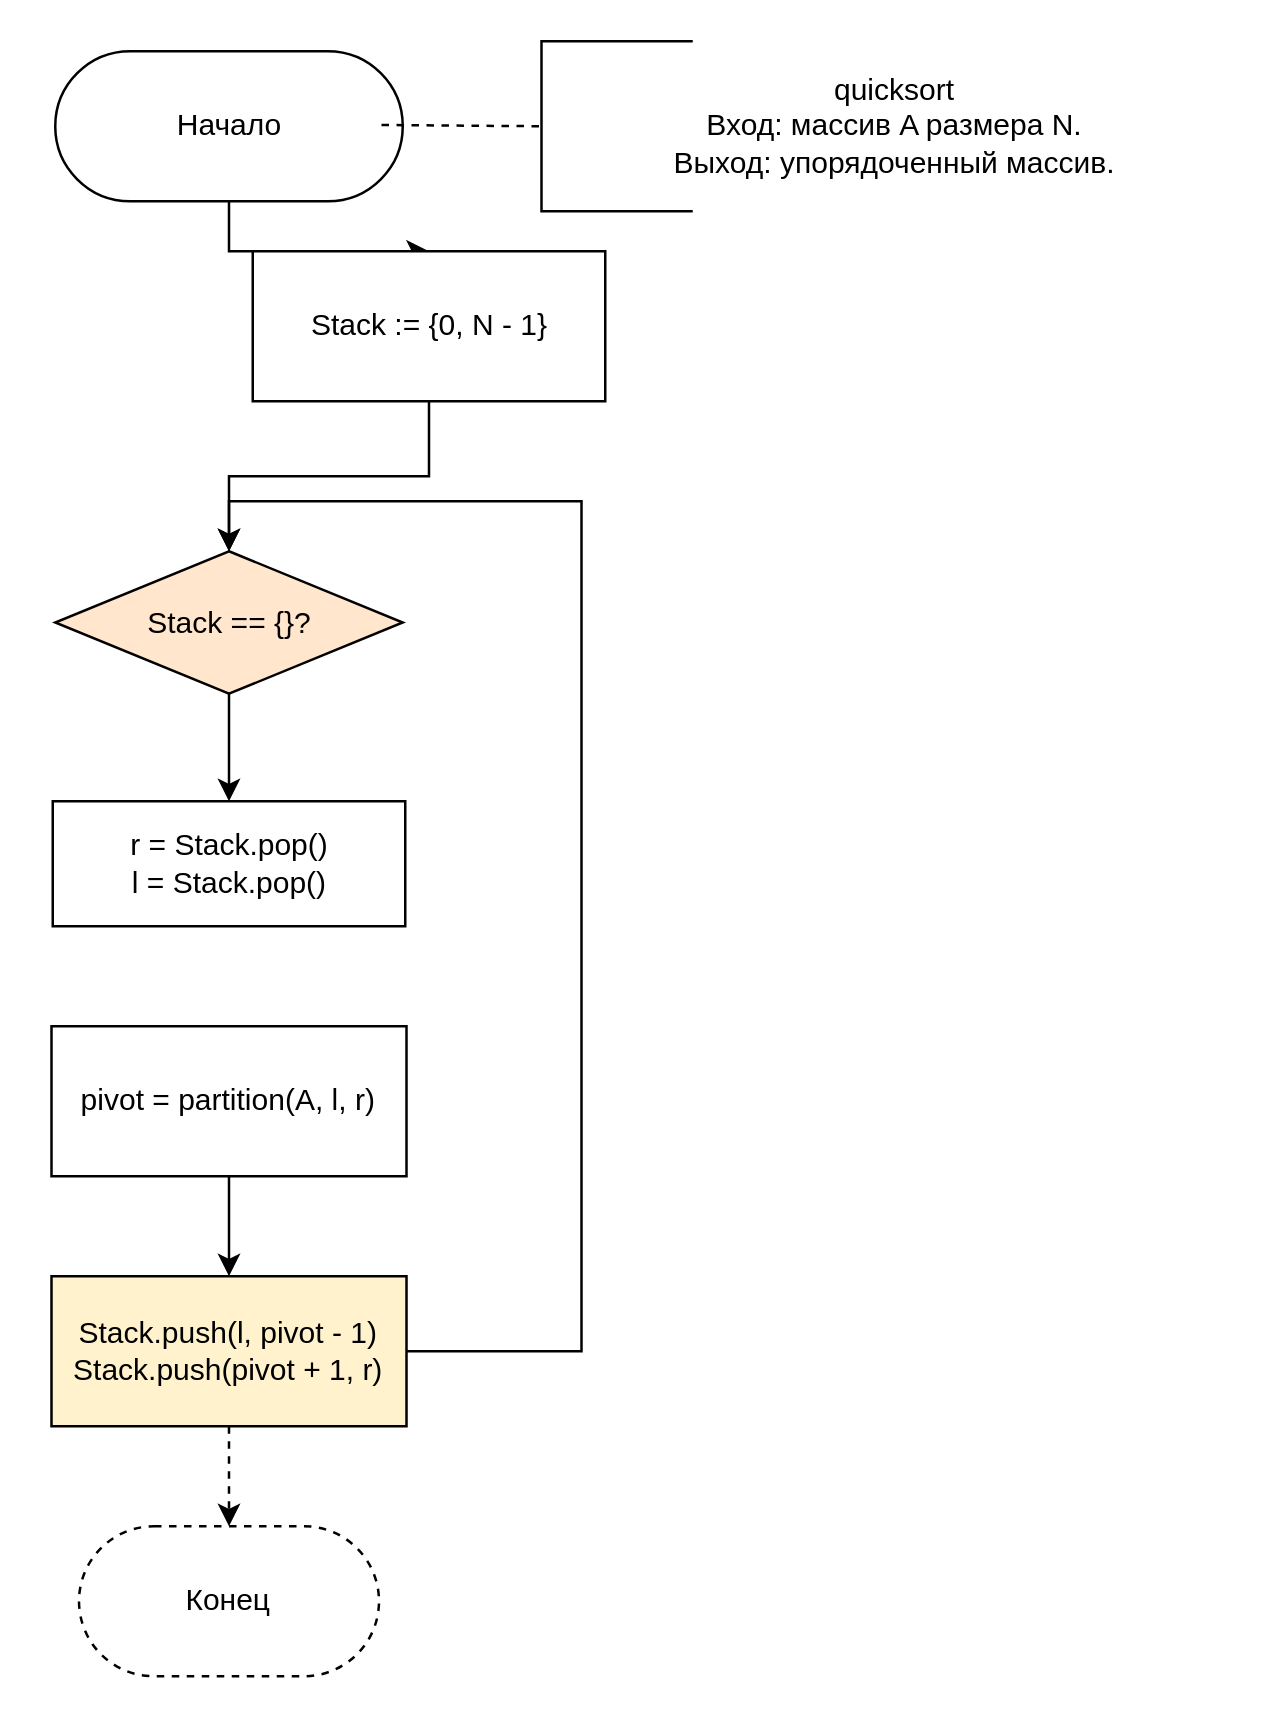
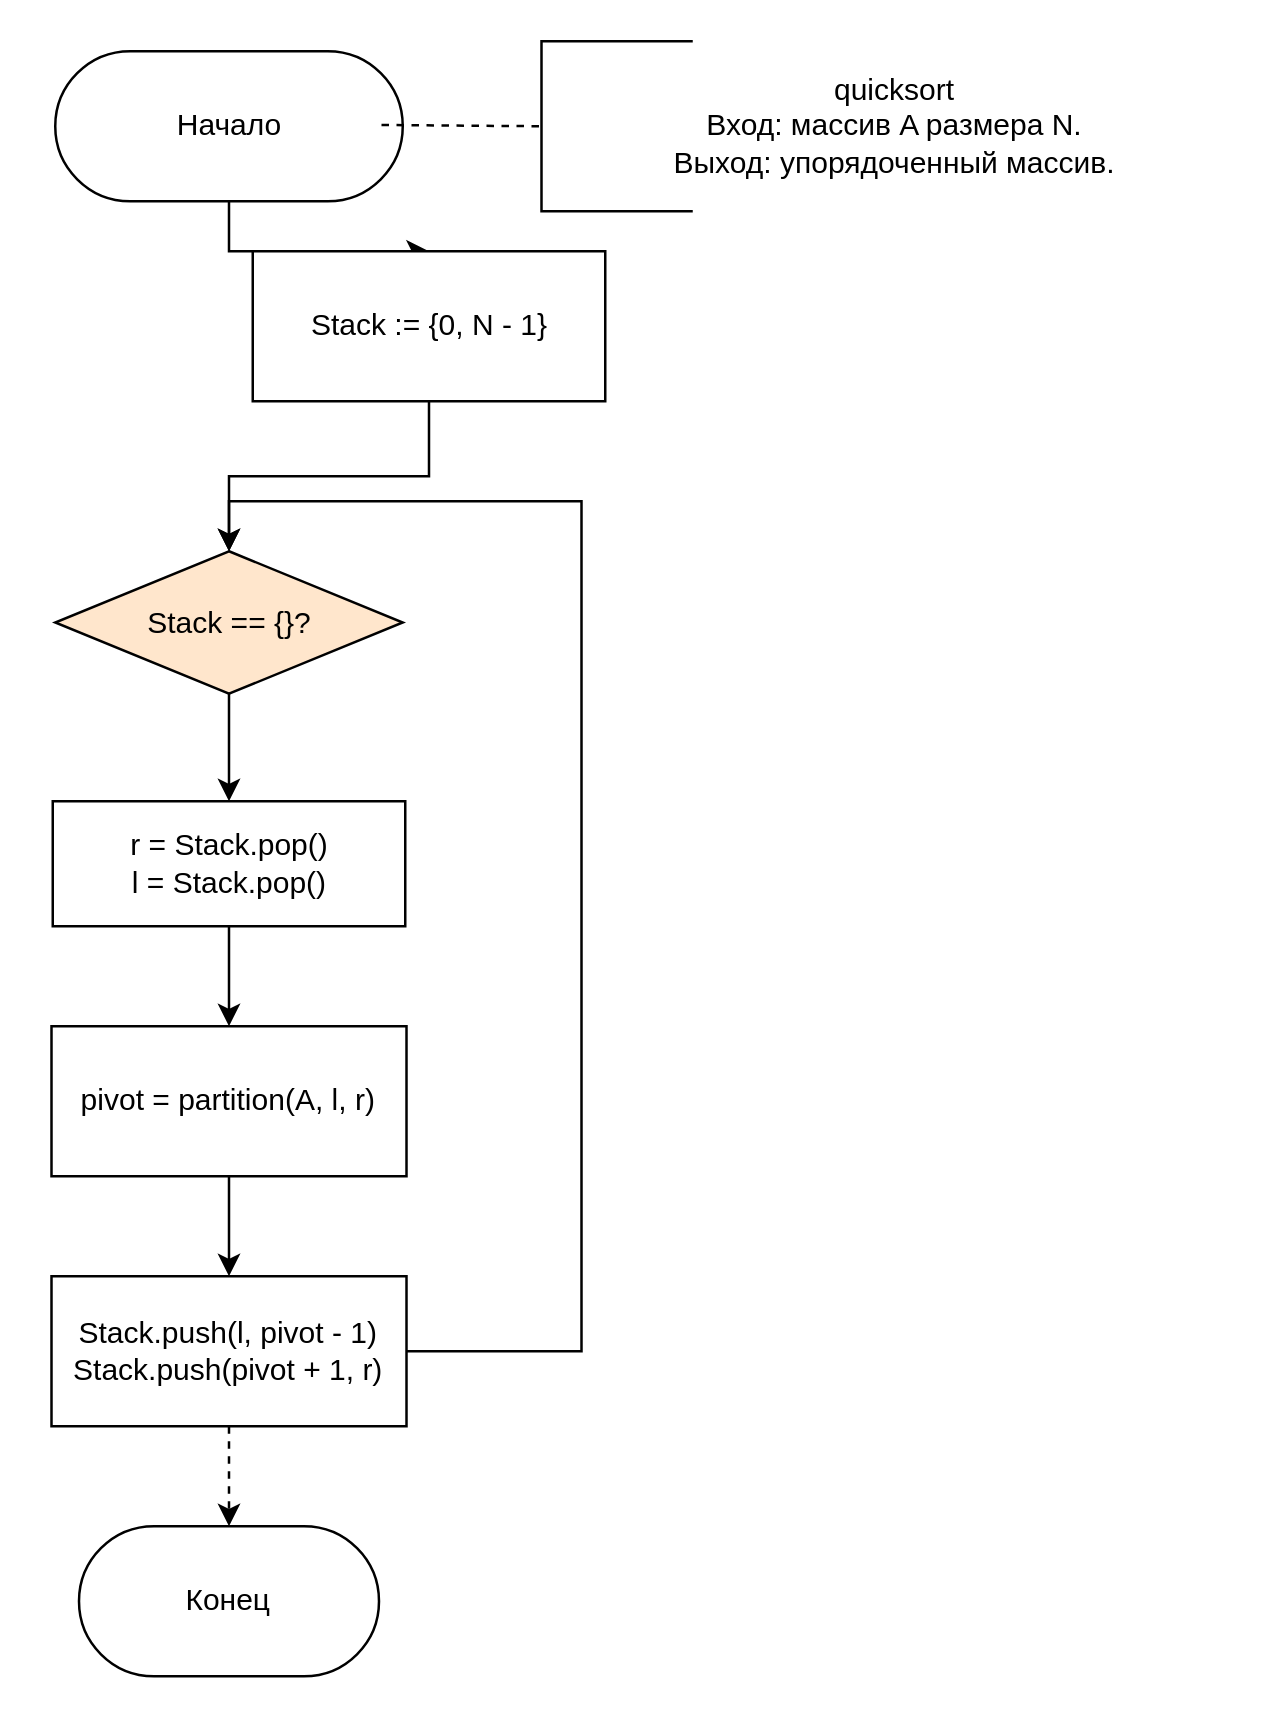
edge "r = Stack.pop() l = Stack.pop()" -> "pivot = partition(A, l, r)": added
node "Stack.push(l, pivot - 1) Stack.push(pivot + 1, r)": fillcolor #fff2cc -> #ffffff
node "Конец": style dashed -> solid
